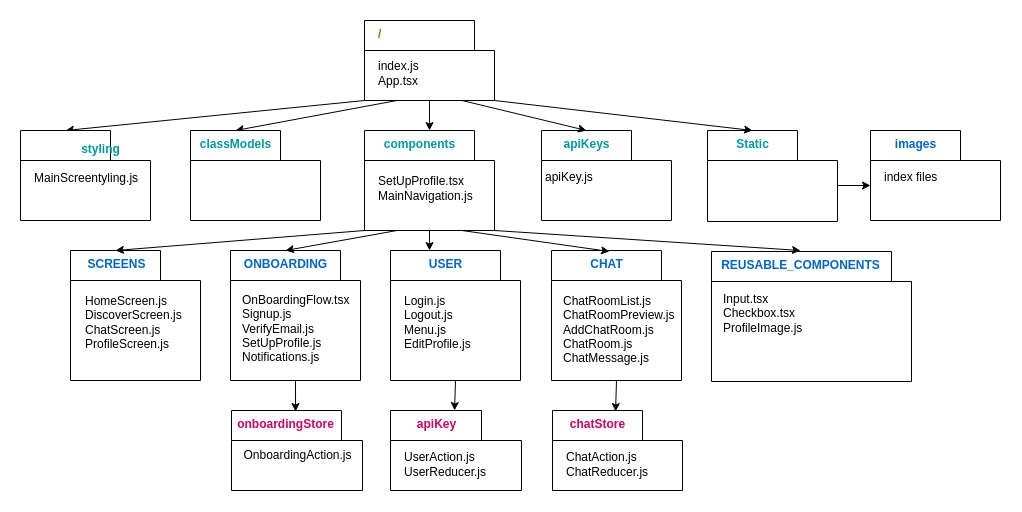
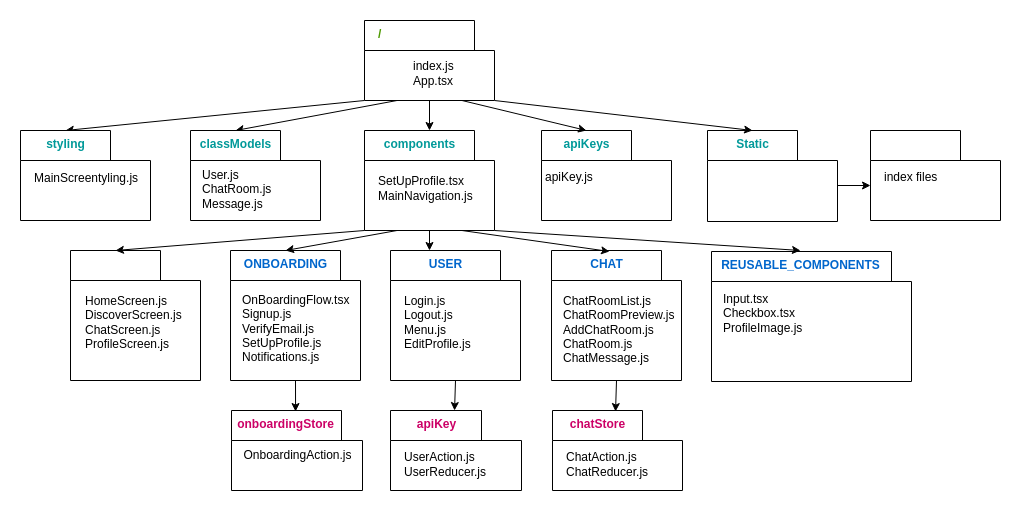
node "index.js App.tsx": moved (407, 74) -> (442, 74)
node "images": removed
node "styling": moved (100, 150) -> (65, 145)
node "User.js ChatRoom.js Message.js": added
node "SCREENS": removed
